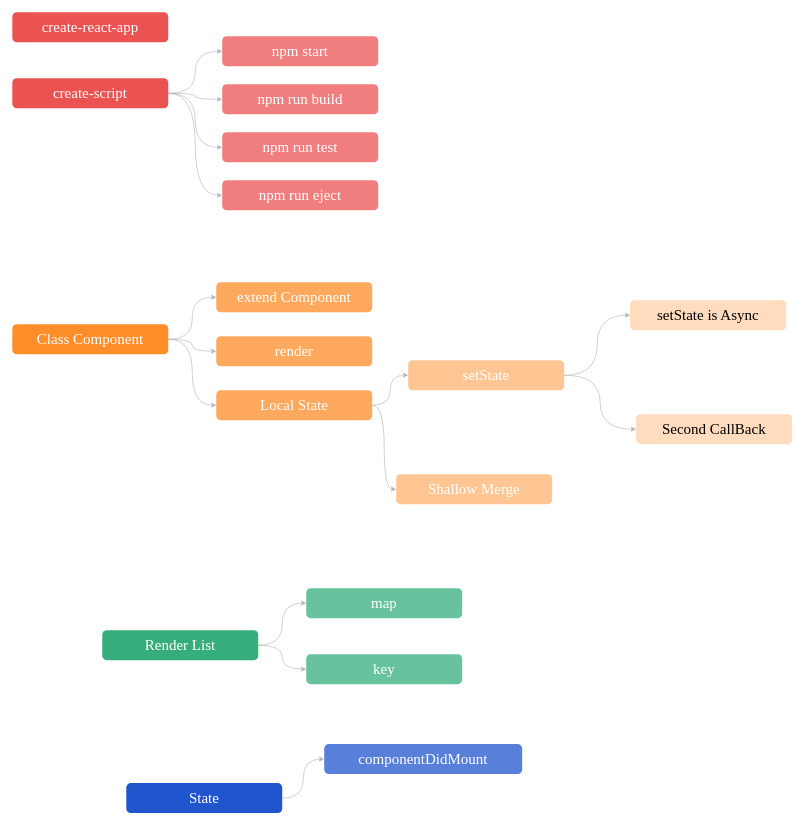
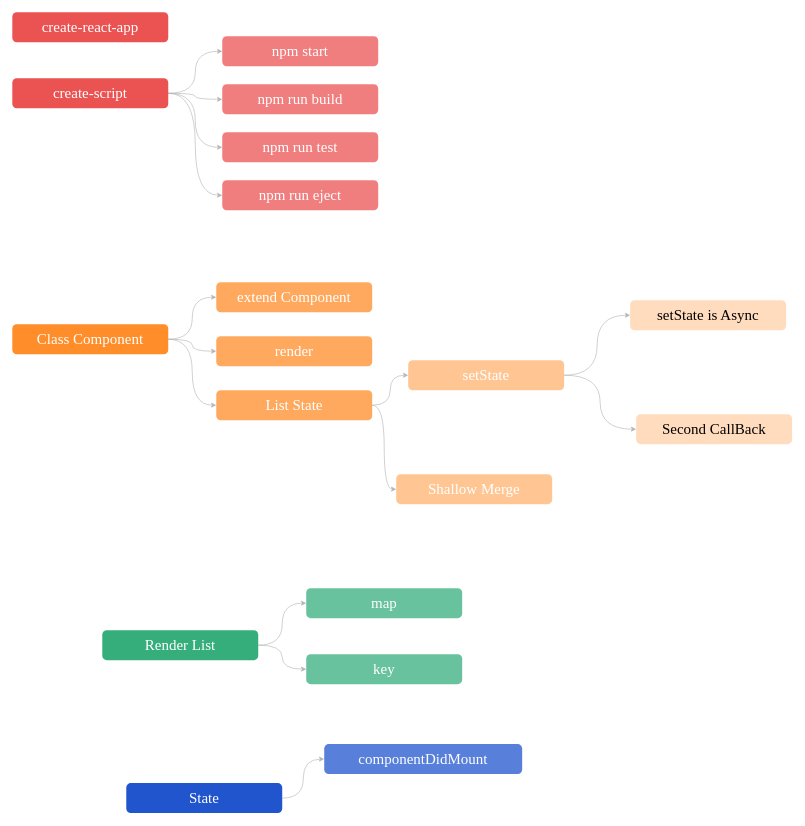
node "Local State": label "Local State" -> "List State"
